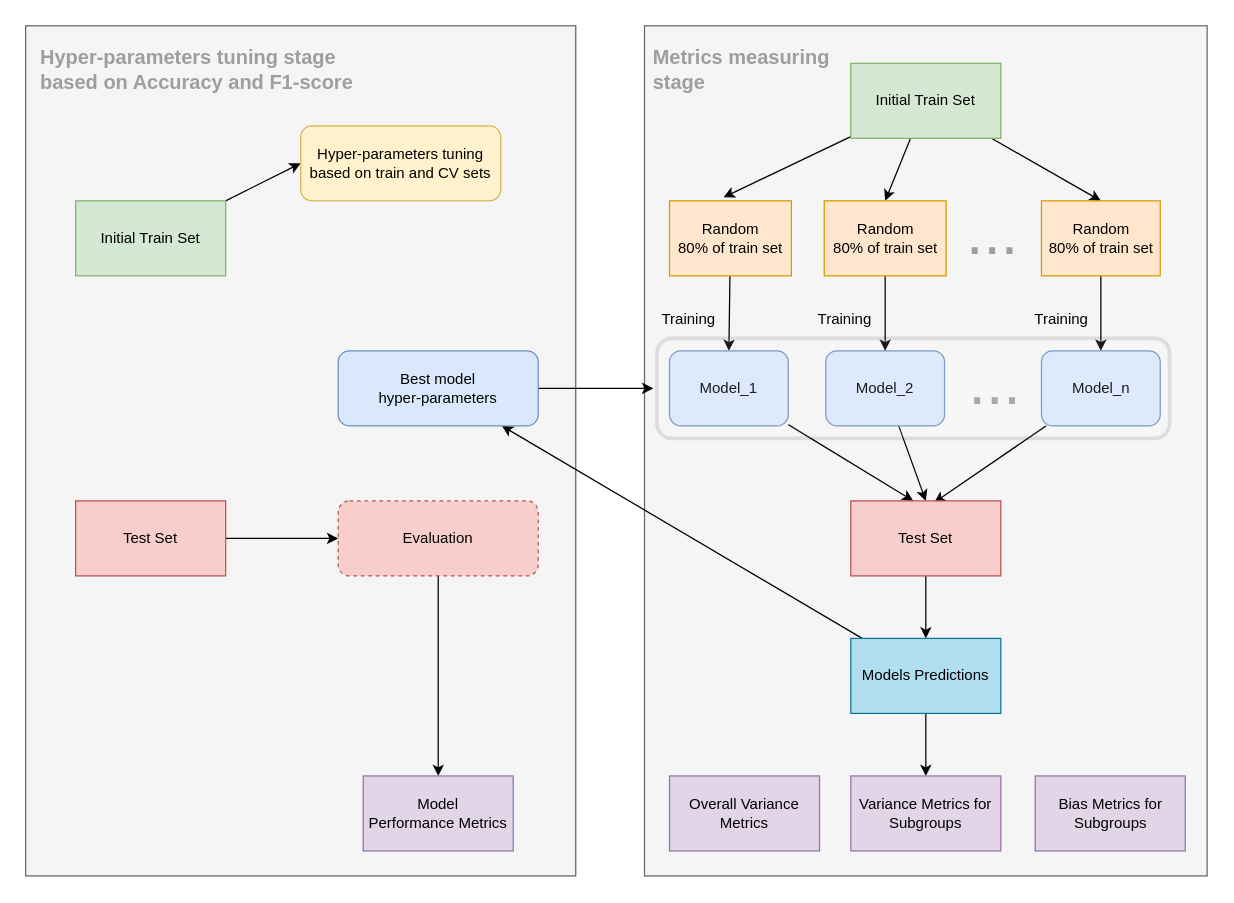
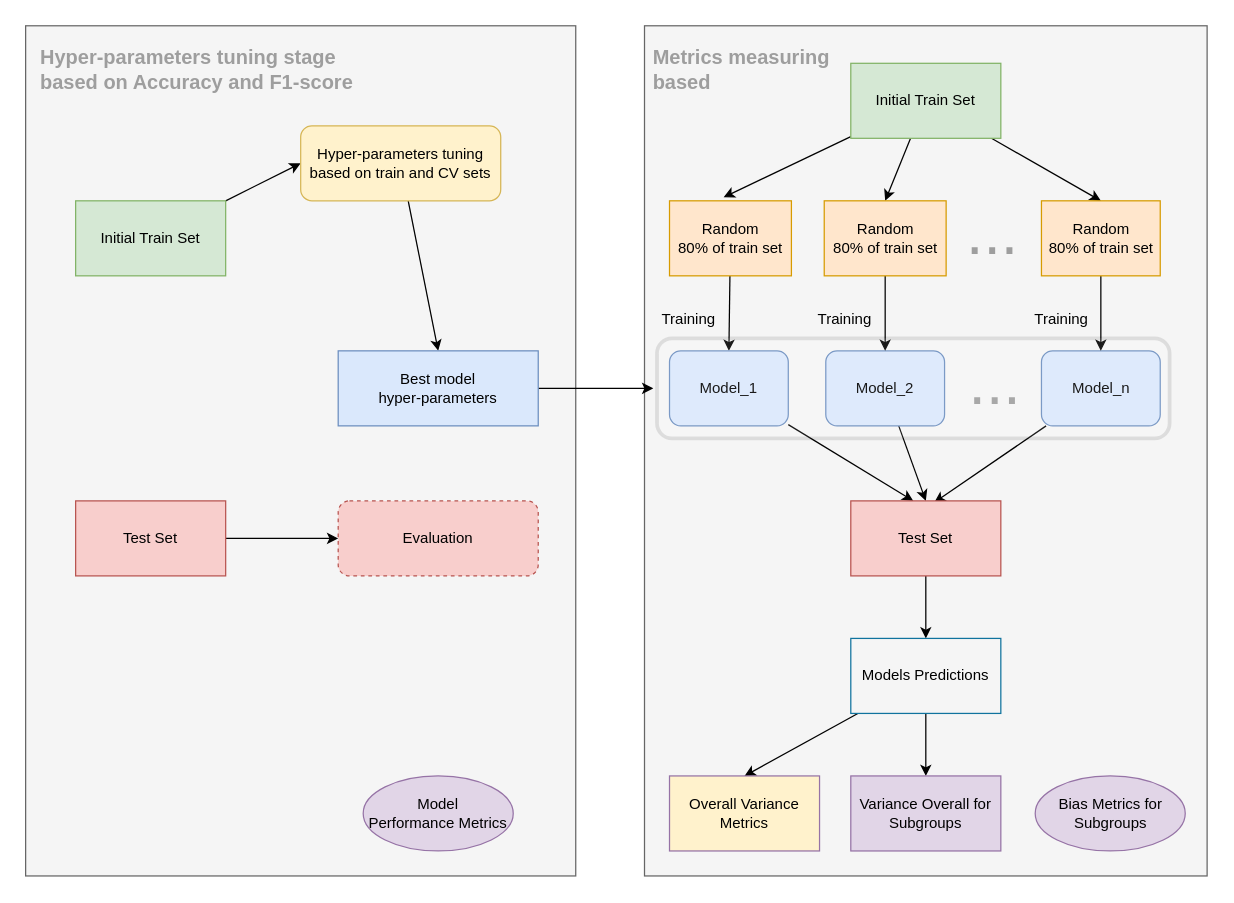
node "Metrics measuring stage": label "Metrics measuring stage" -> "Metrics measuring based"
edge "Hyper-parameters tuning based on train and CV sets" -> "Best model hyper-parameters": added
node "Best model hyper-parameters": shape rounded rectangle -> rectangle
edge "Models Predictions" -> "Best model hyper-parameters": now "Models Predictions" -> "Overall Variance Metrics"
edge "Evaluation" -> "Model Performance Metrics": removed
node "Models Predictions": fillcolor #b1ddf0 -> #f5f5f5
node "Model Performance Metrics": shape rectangle -> ellipse
node "Overall Variance Metrics": fillcolor #e1d5e7 -> #fff2cc
node "Variance Metrics for Subgroups": label "Variance Metrics for Subgroups" -> "Variance Overall for Subgroups"
node "Bias Metrics for Subgroups": shape rectangle -> ellipse
